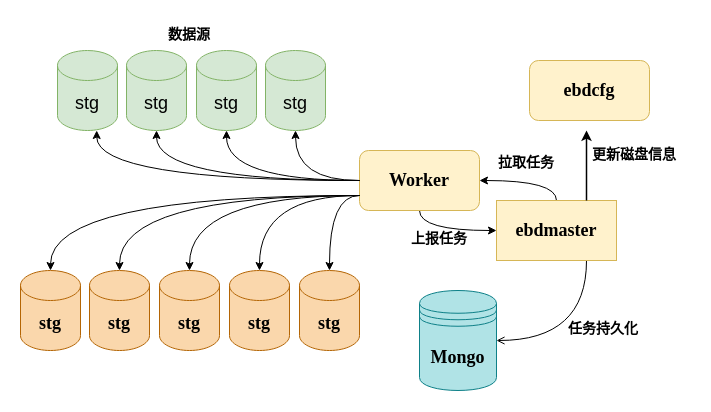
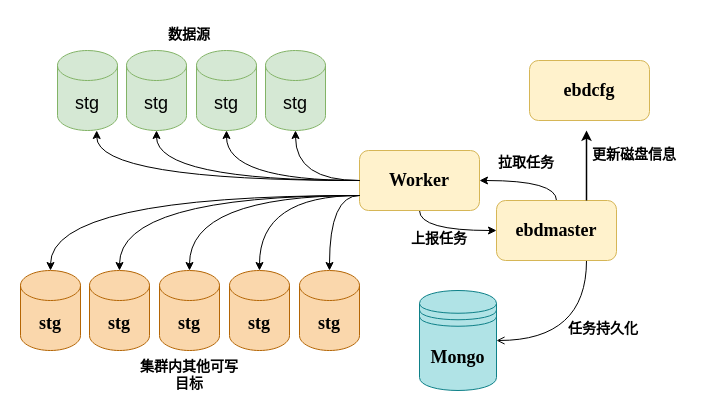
node "ebdmaster": shape rectangle -> rounded rectangle
node "集群内其他可写目标": added
